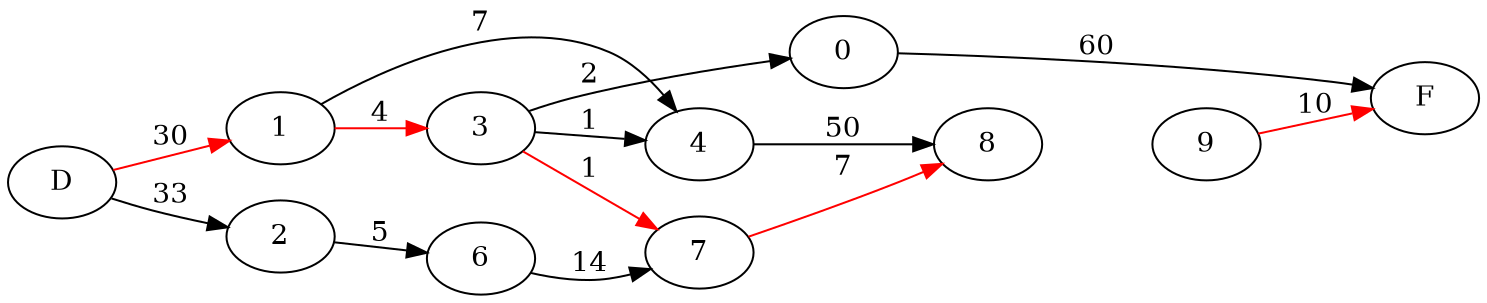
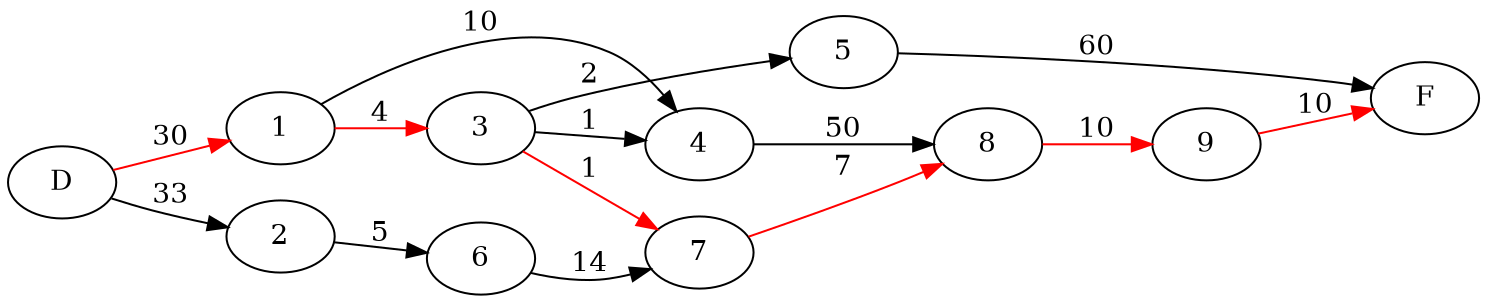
edge "1" -> "4": label "7" -> "10"
node "0": label "0" -> "5"
edge "8" -> "9": added, label "10"
